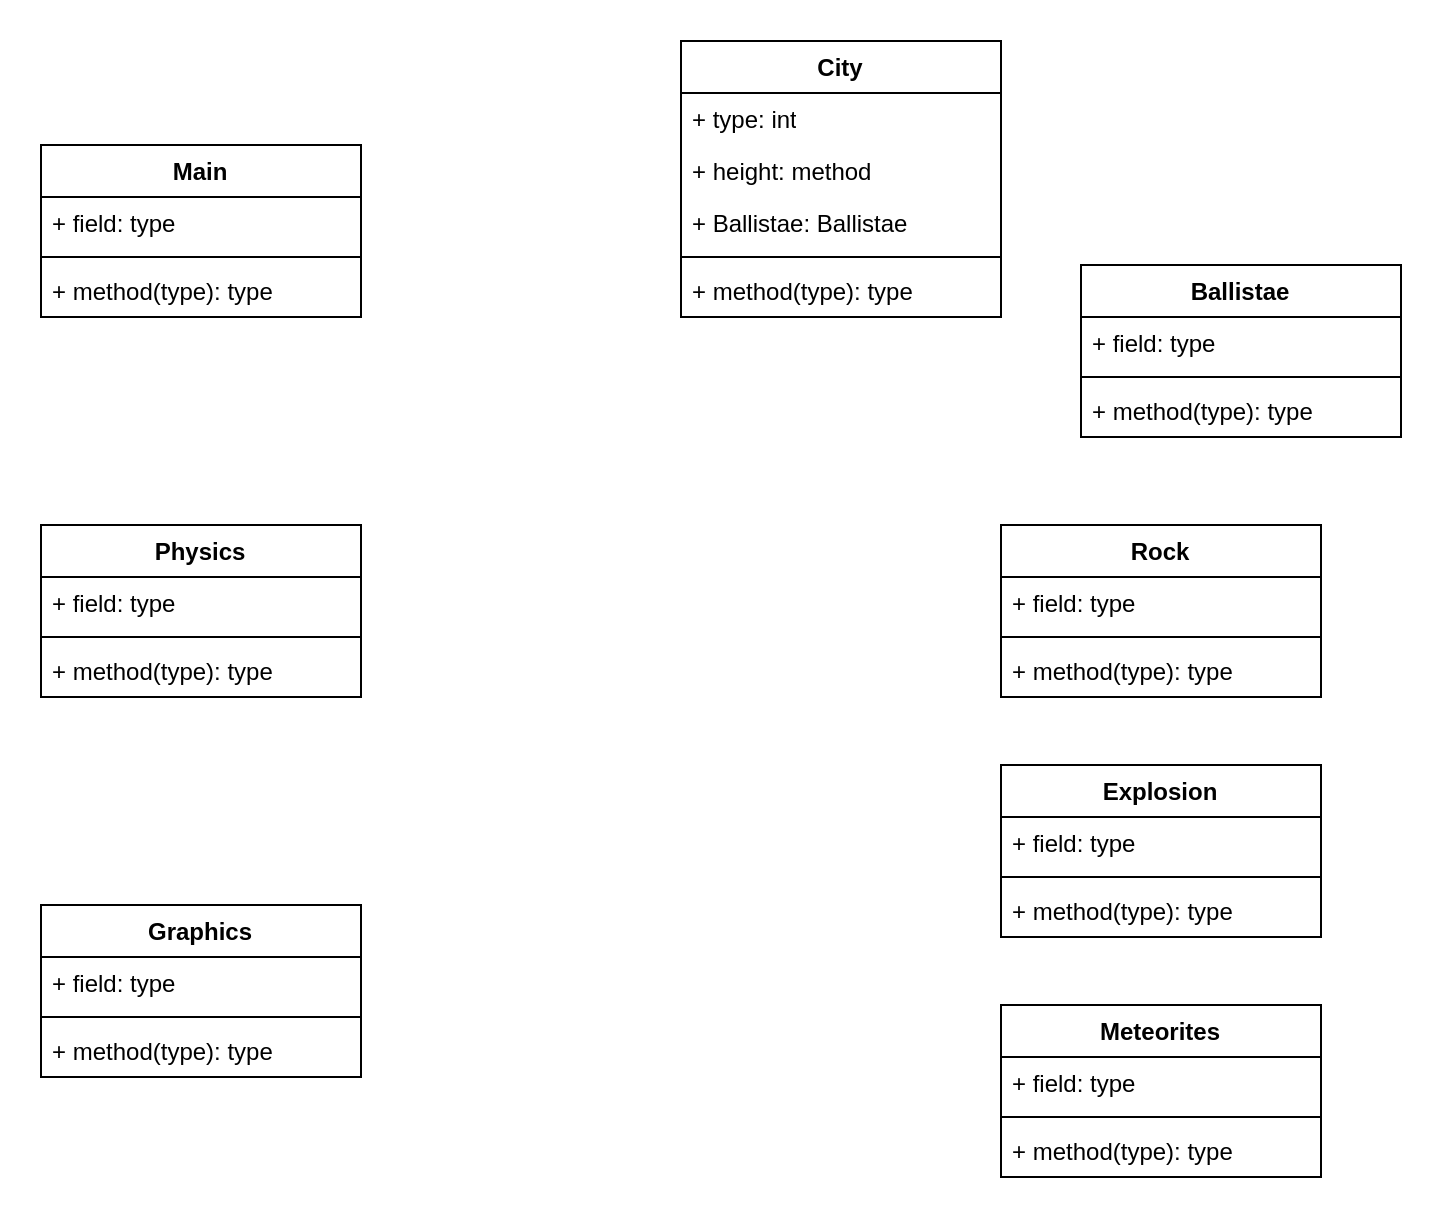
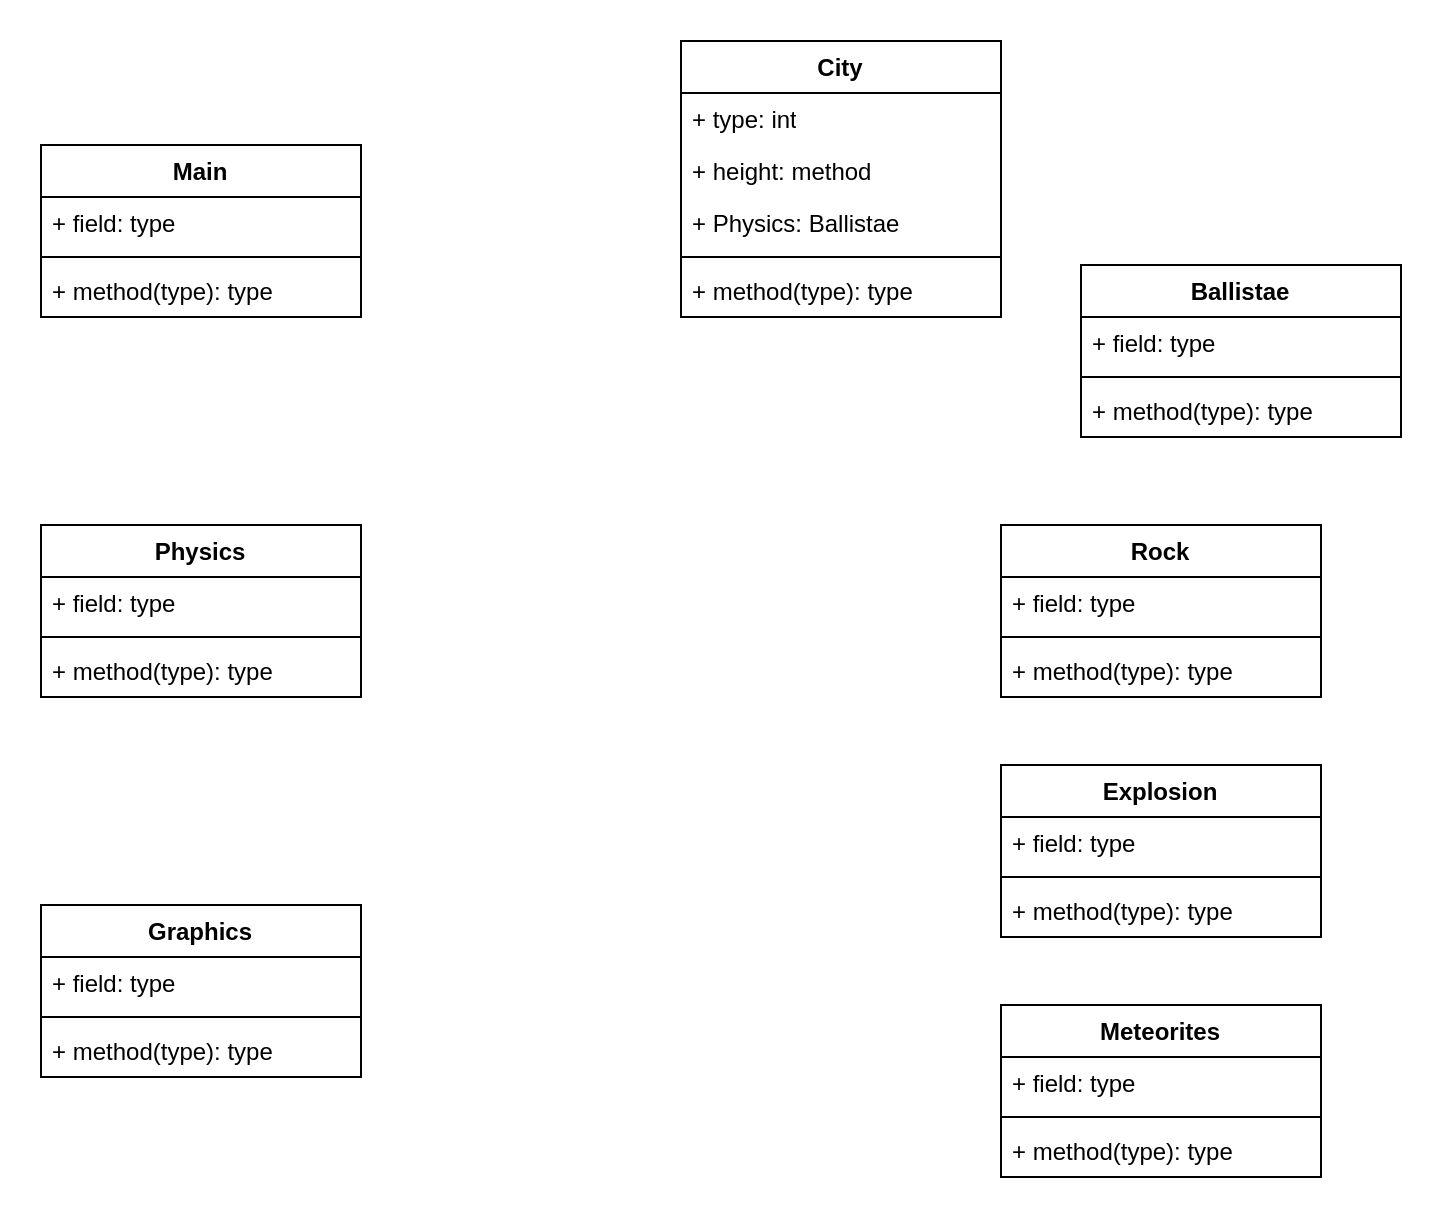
node "+ Ballistae: Ballistae": label "+ Ballistae: Ballistae" -> "+ Physics: Ballistae"
